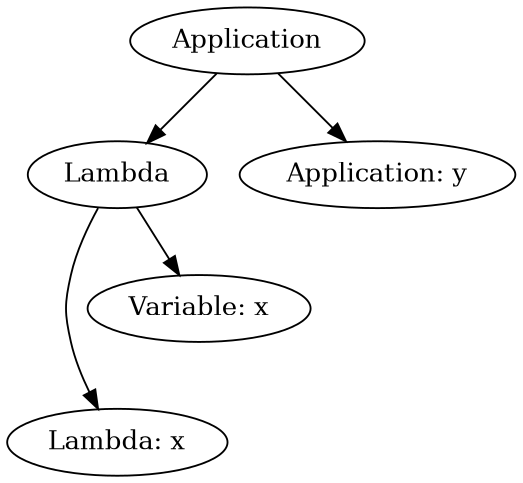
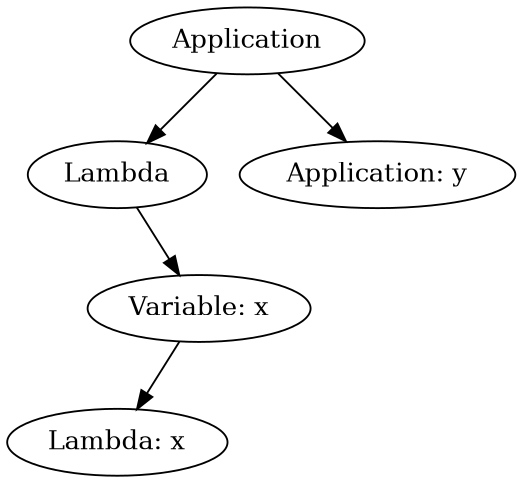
edge "Lambda" -> "Lambda: x": now "Variable: x" -> "Lambda: x"
